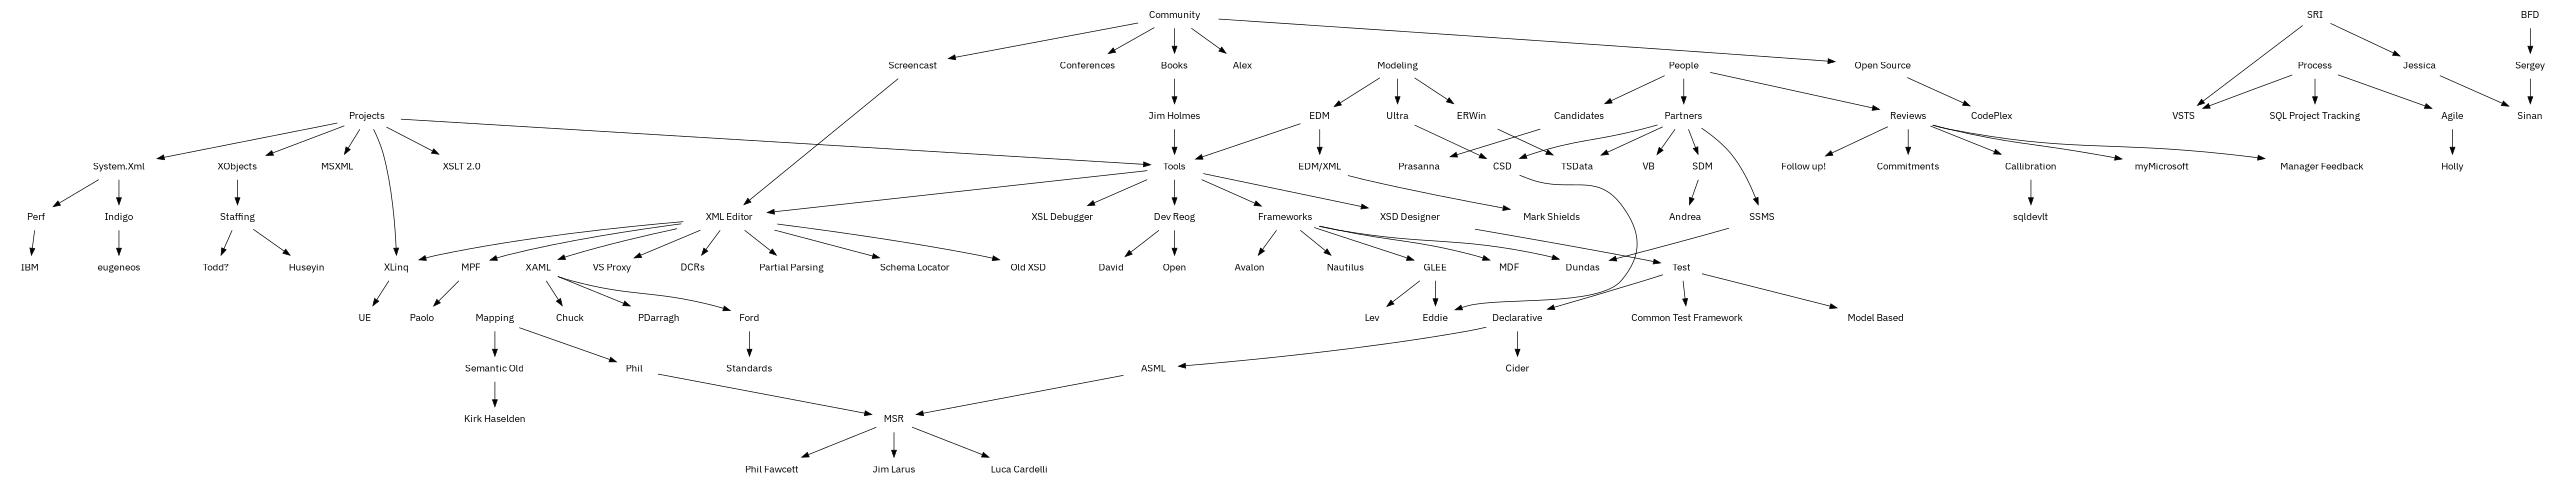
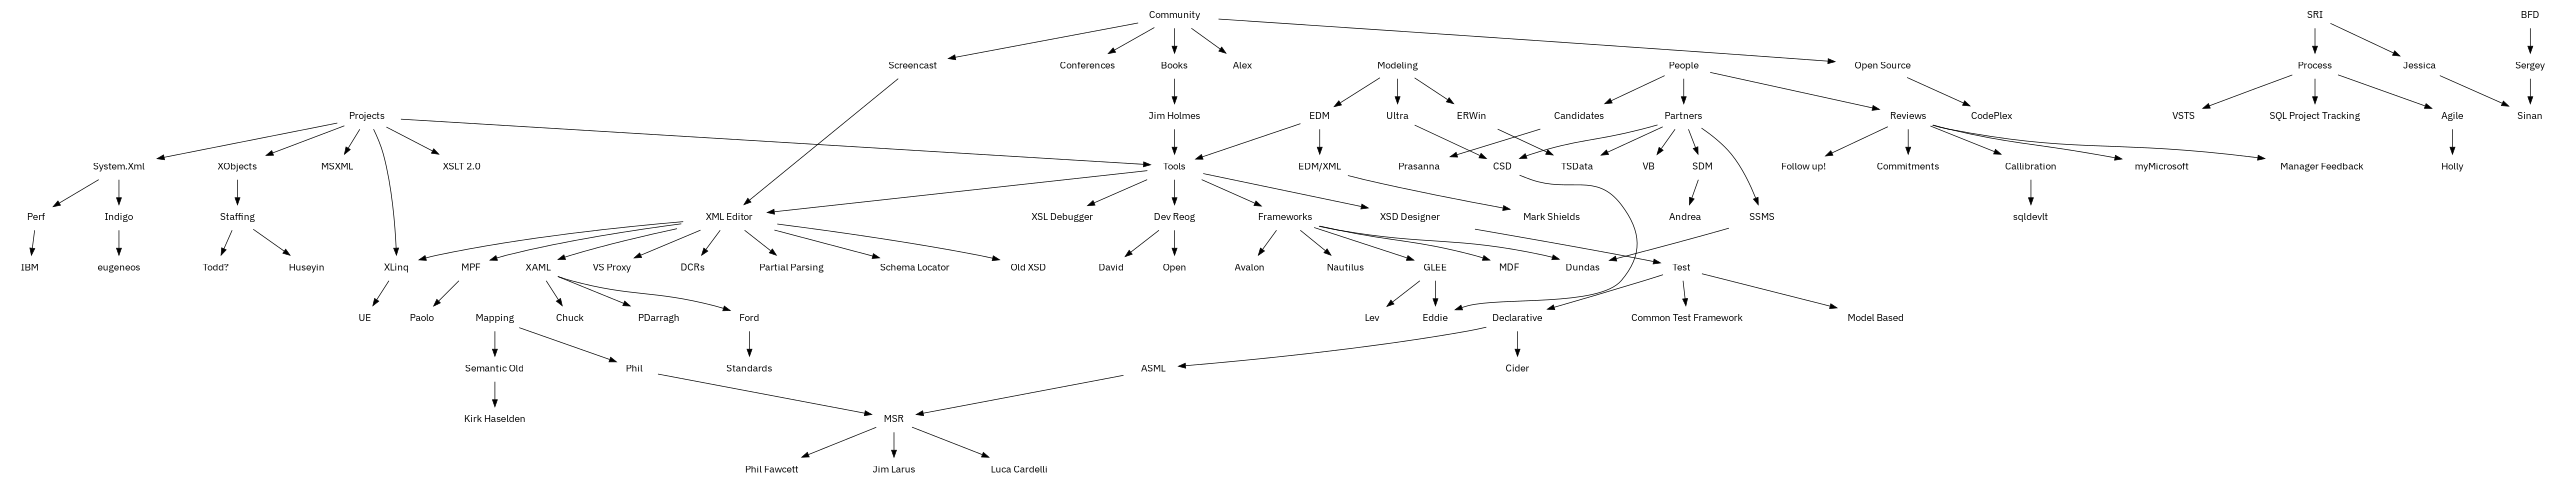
edge "SRI" -> "VSTS": now "SRI" -> "Process"
